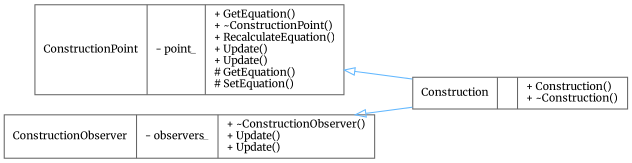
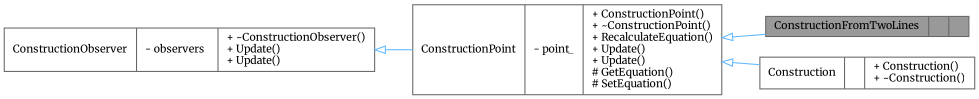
node "ConstructionPoint": text "+ GetEquation()" -> "+ ConstructionPoint()"
node "ConstructionFromTwoLines": added
edge "Construction" -> "ConstructionObserver": now "ConstructionPoint" -> "ConstructionObserver"
